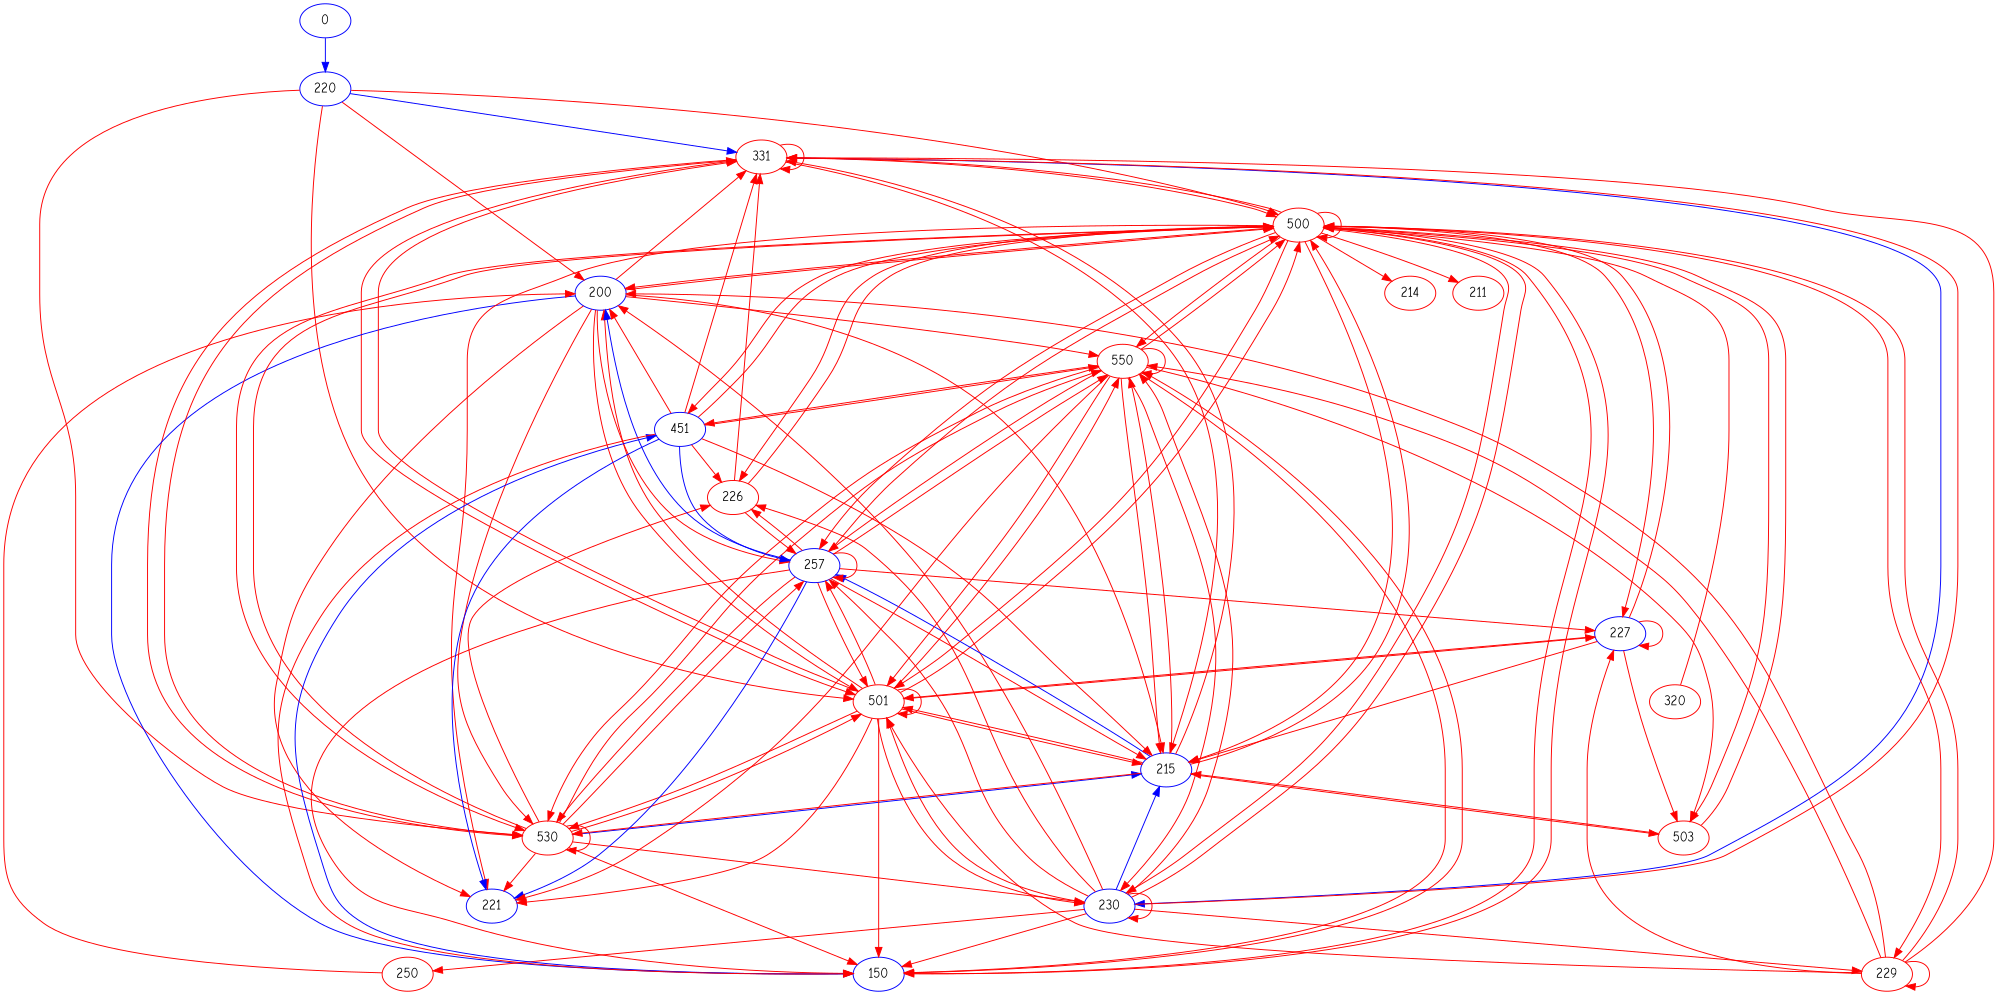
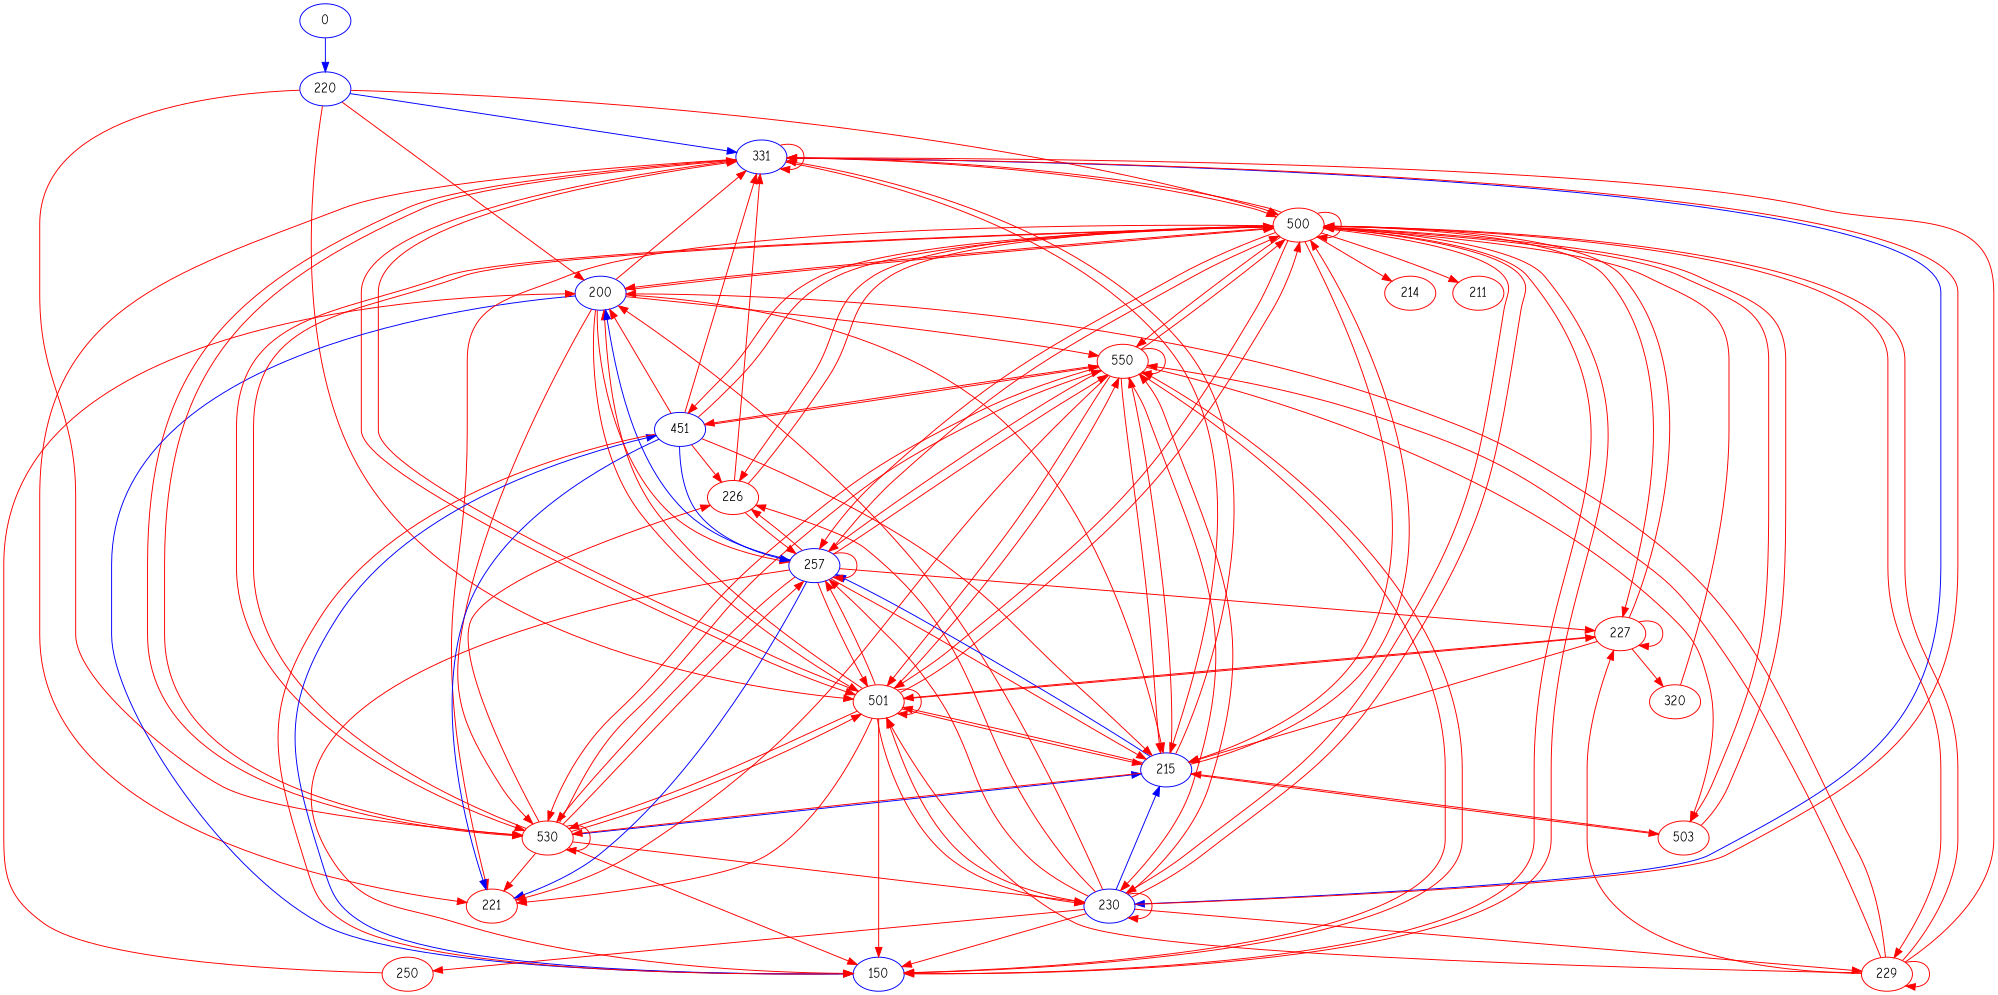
node "331": color red -> blue
edge "200" -> "221": now "331" -> "221"
node "227": color blue -> red
edge "227" -> "503": now "227" -> "320"
node "221": color blue -> red
